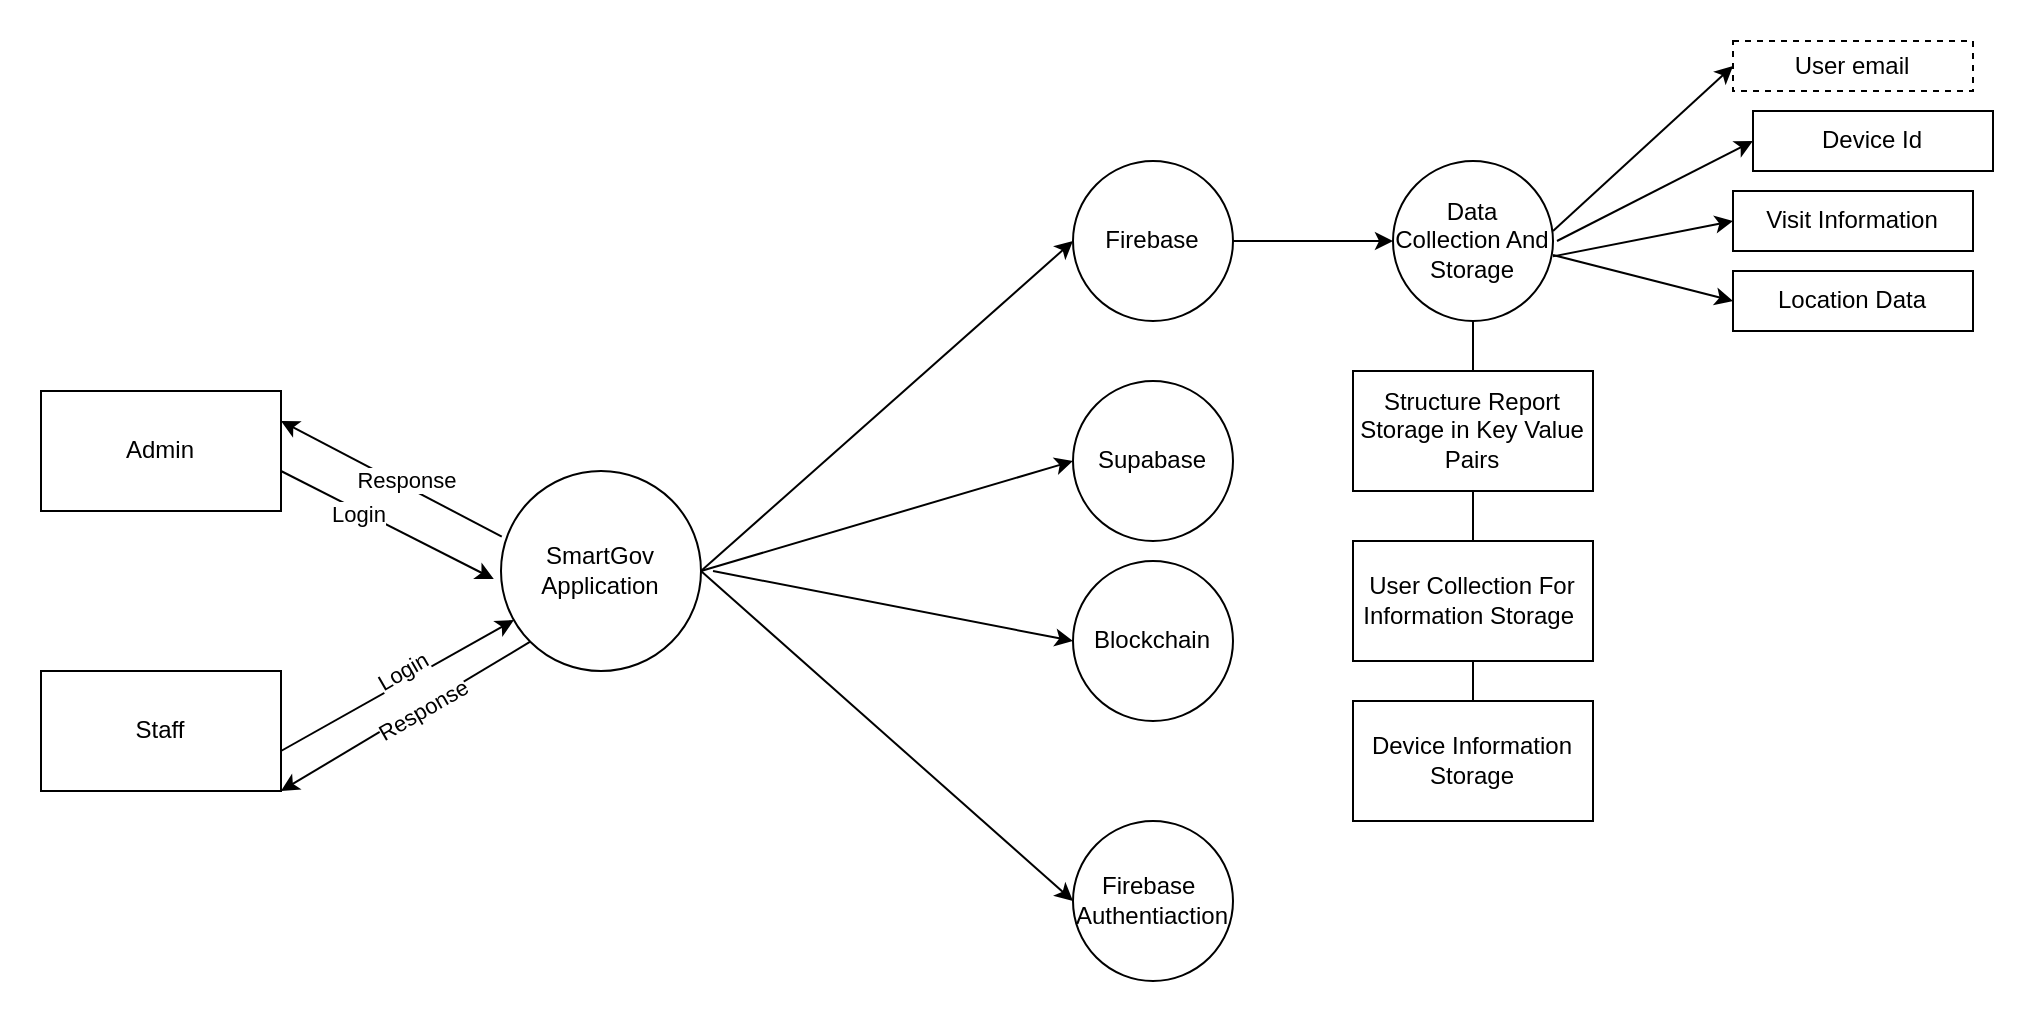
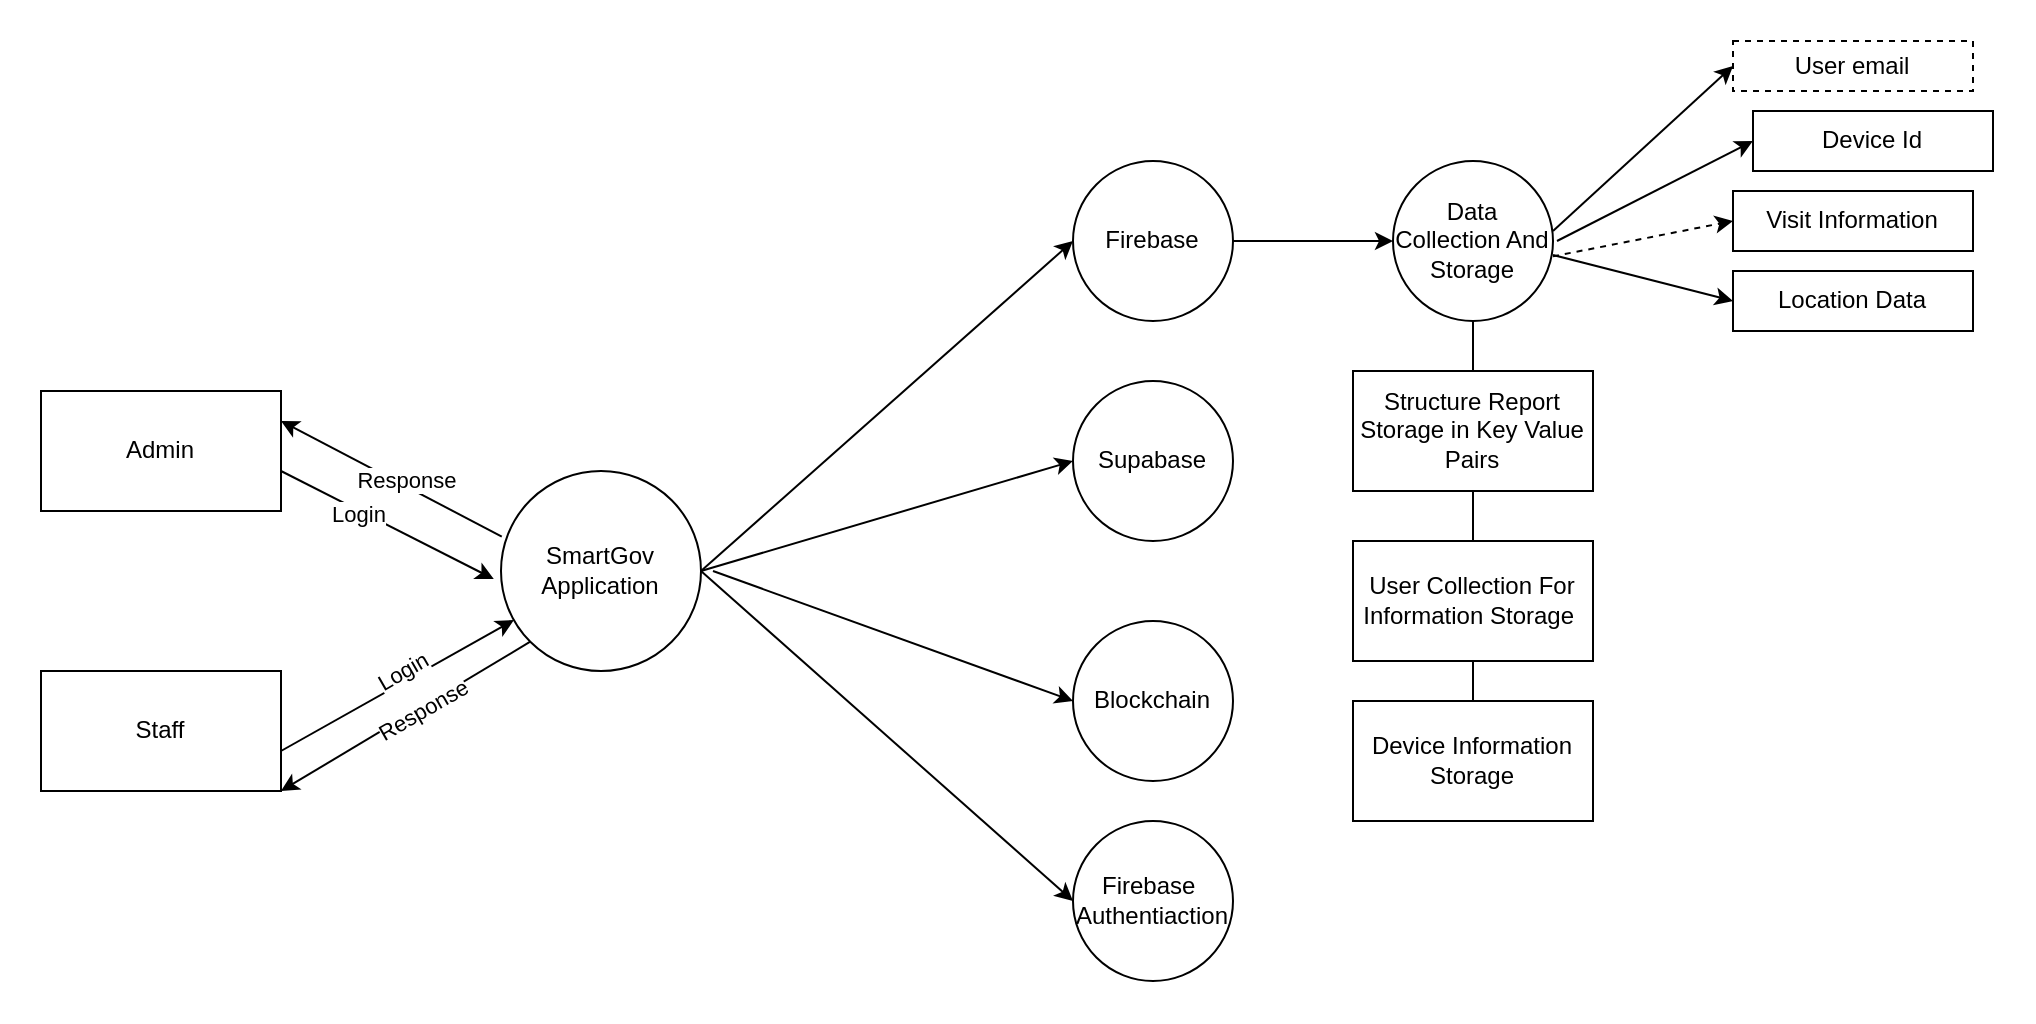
edge "Data Collection And Storage" -> "Visit Information": style solid -> dashed
node "Blockchain": moved (1153, 641) -> (1153, 701)
